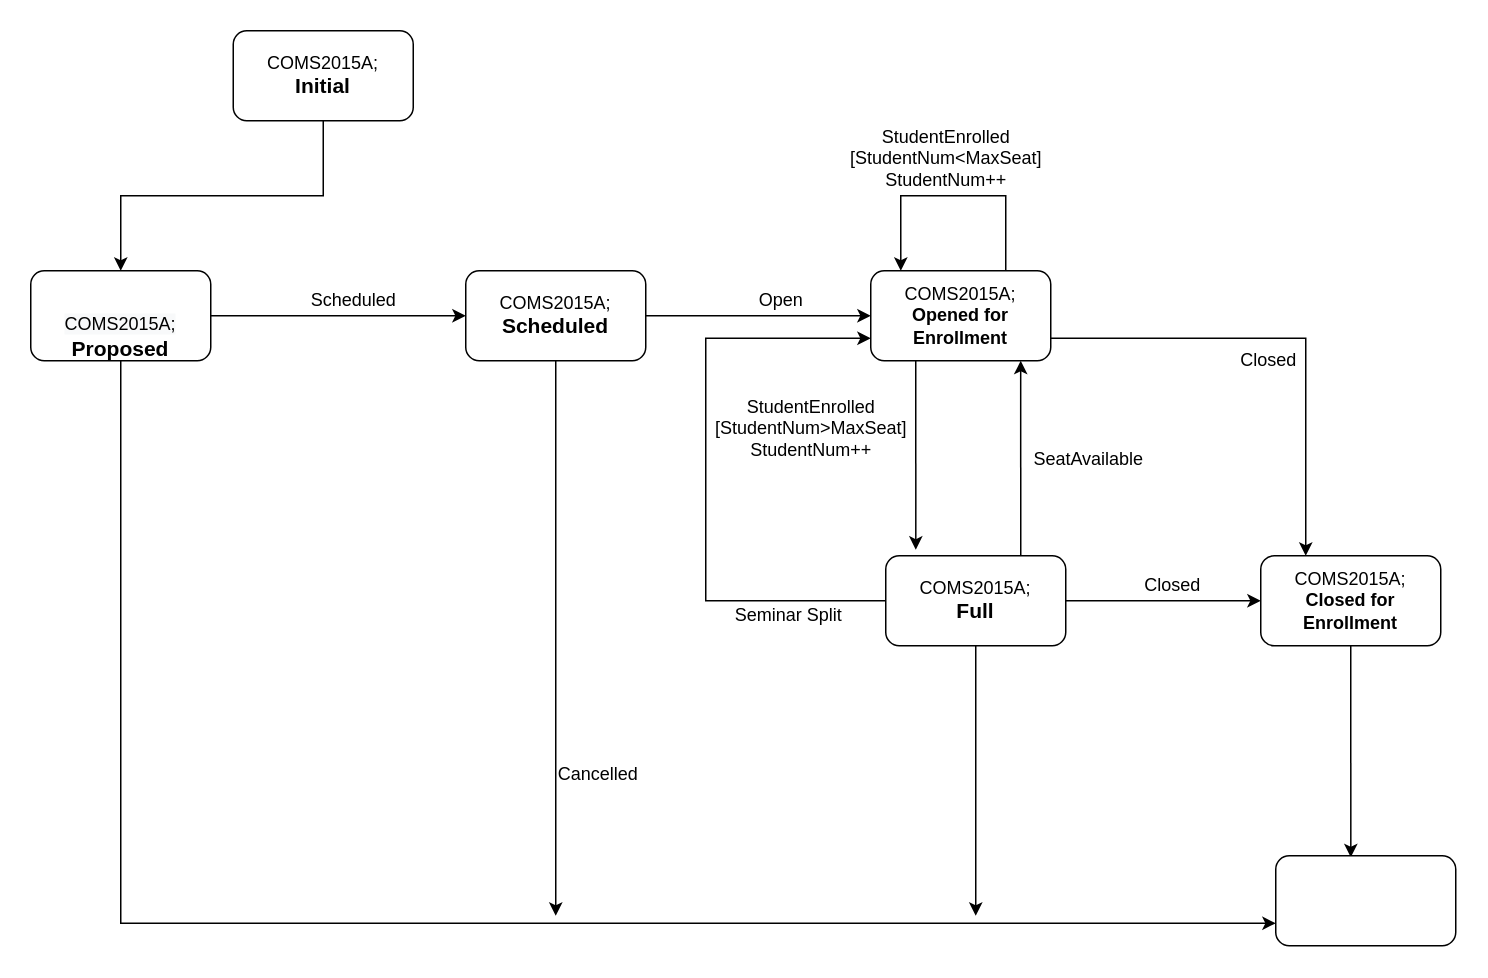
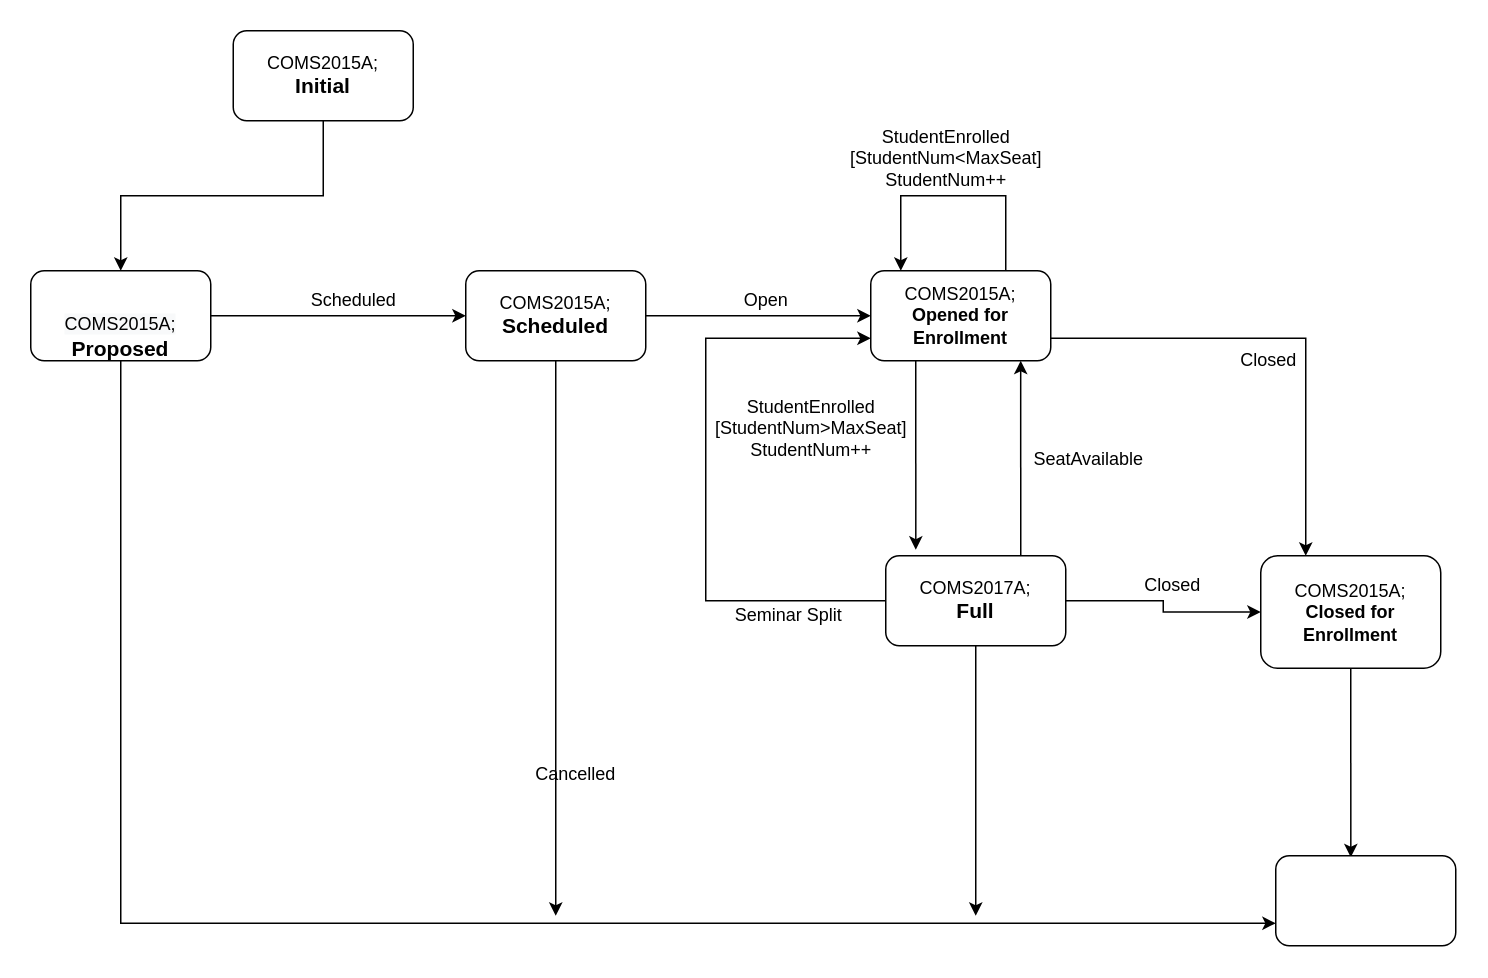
node "Open": moved (781, 301) -> (766, 301)
node "COMS2015A; Full": label "COMS2015A; Full" -> "COMS2017A; Full"
node "COMS2015A; Closed for Enrollment": size 180x90 -> 180x113
node "Cancelled": moved (598, 775) -> (575, 775)
